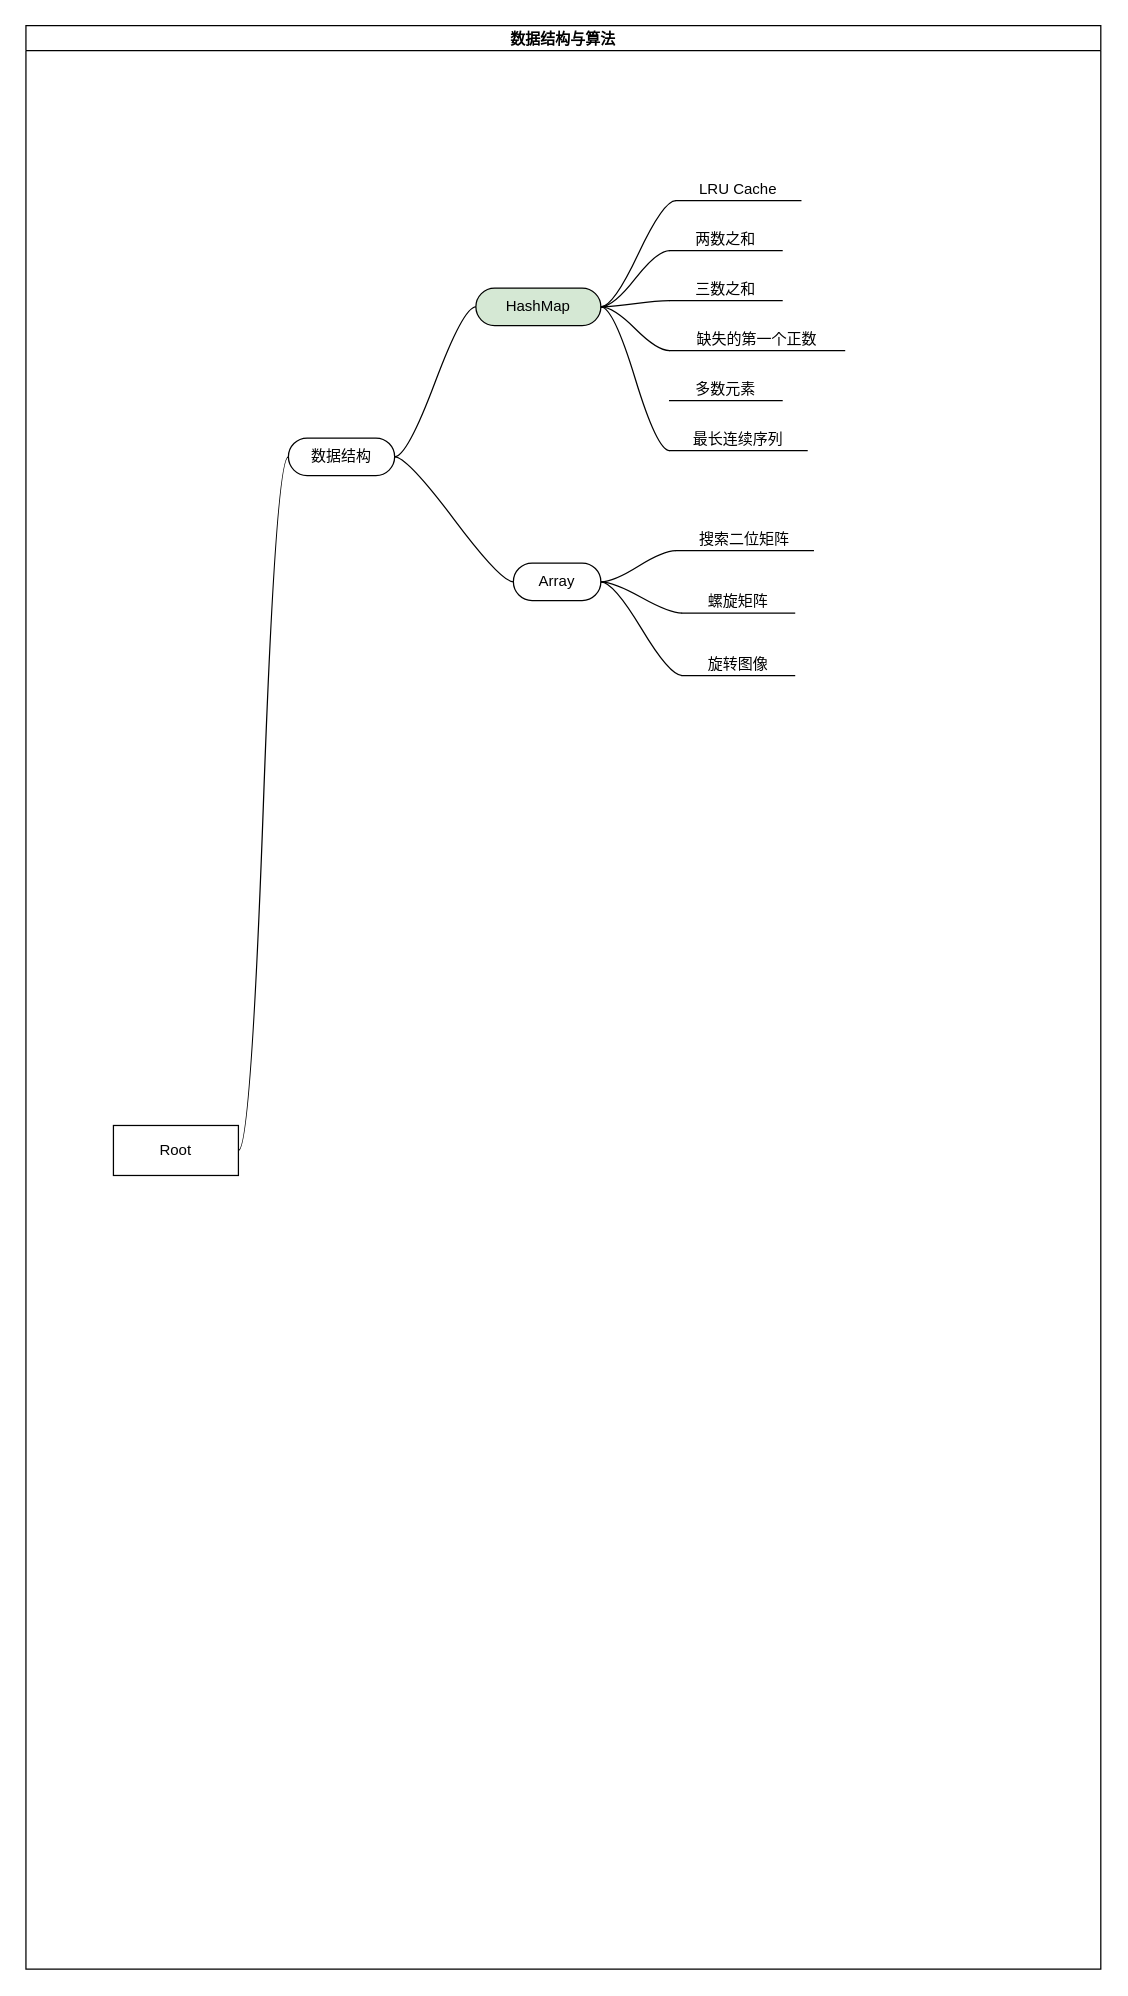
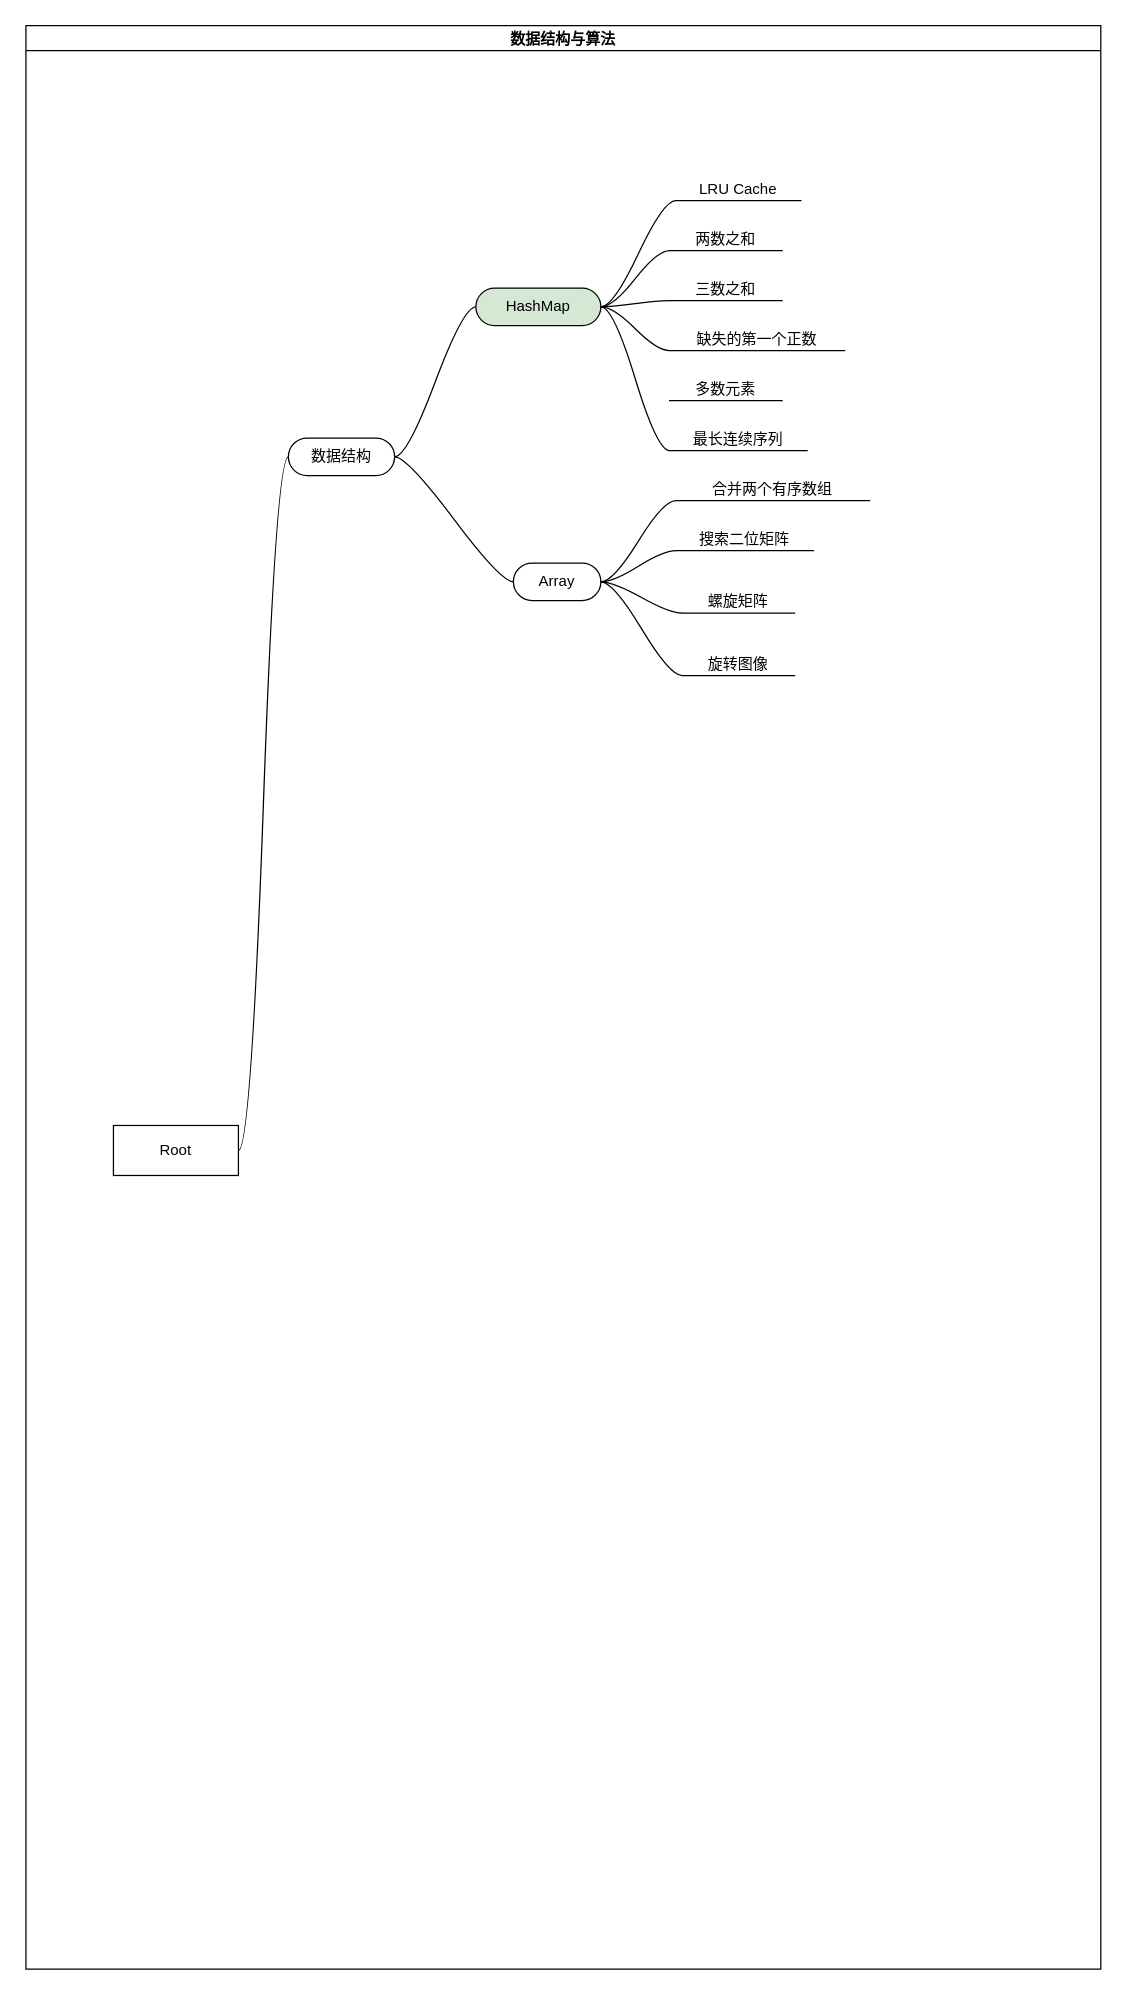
node "合并两个有序数组": added
edge "合并两个有序数组" -- "Array": added
